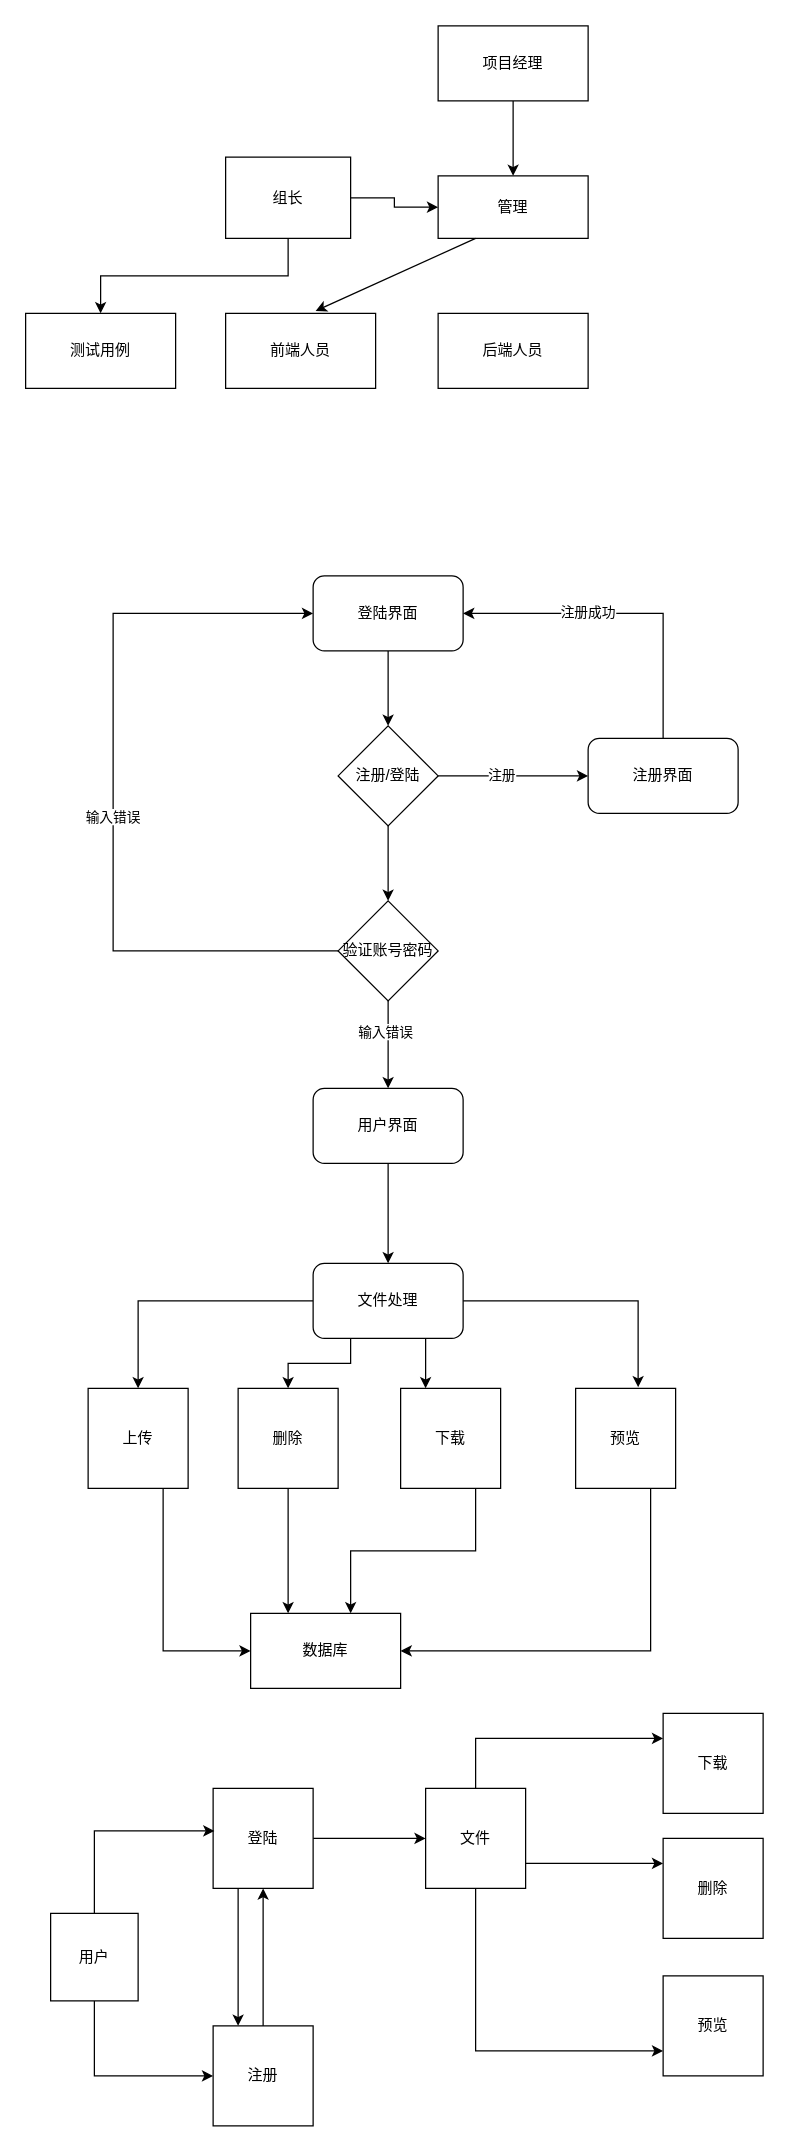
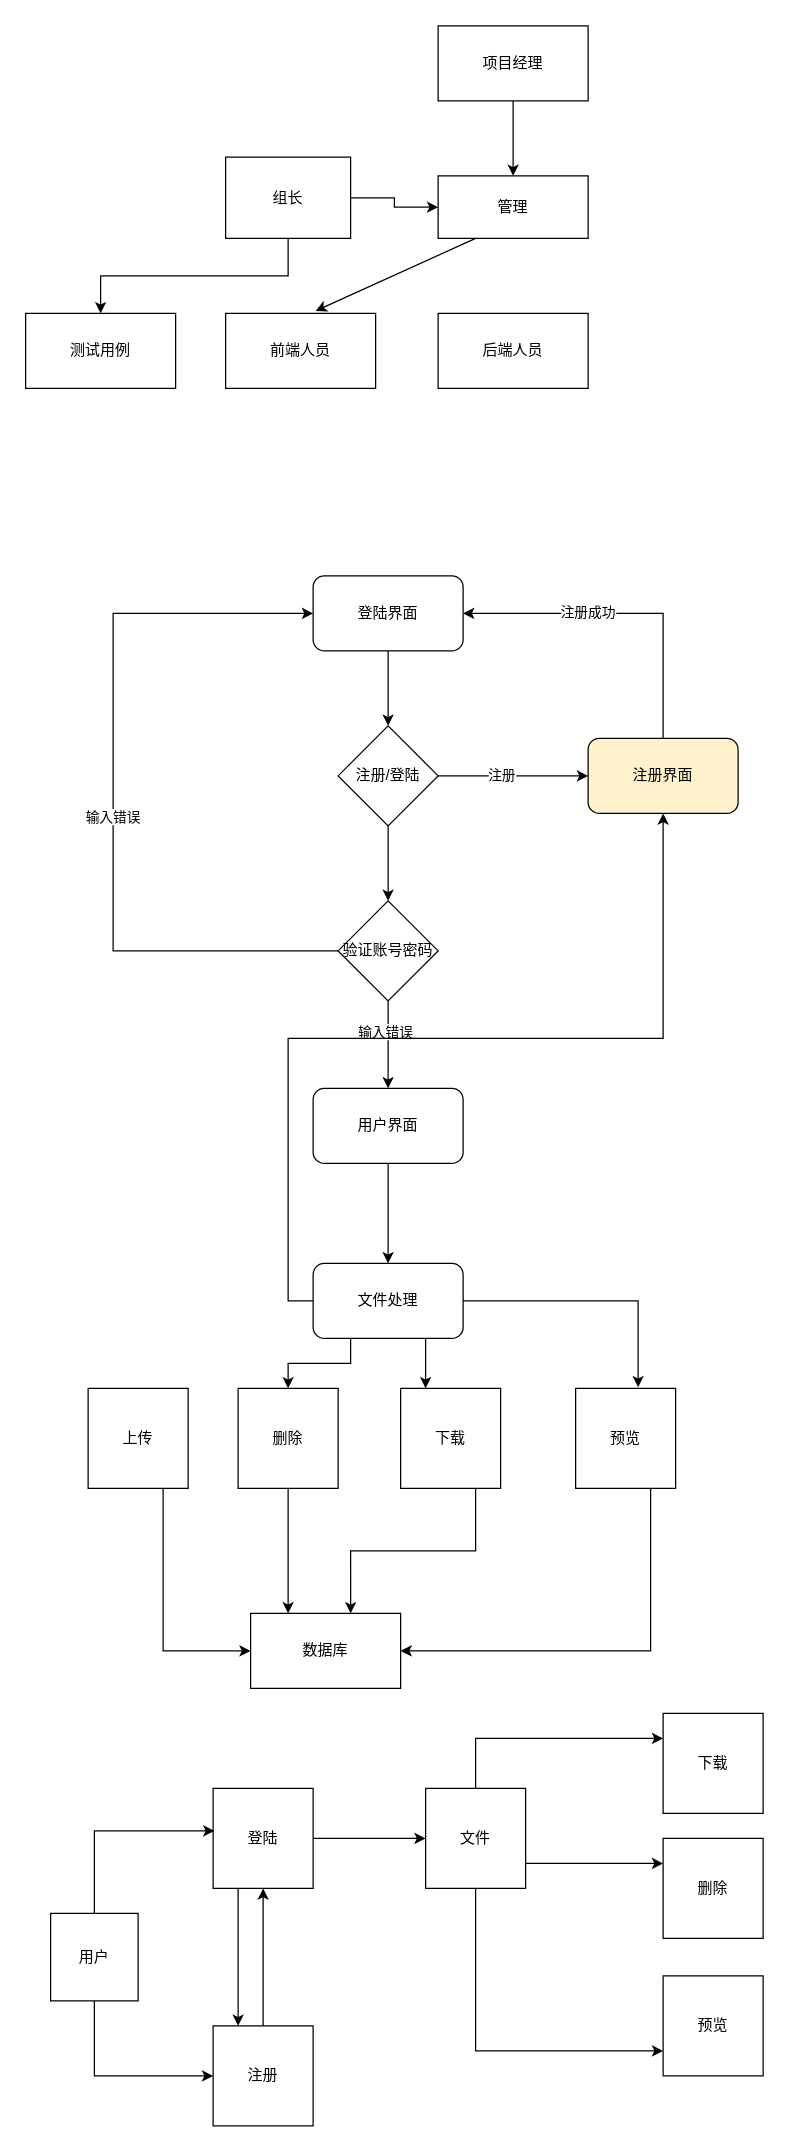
node "注册界面": fillcolor #ffffff -> #fff2cc
edge "文件处理" -> "上传": now "文件处理" -> "注册界面"
